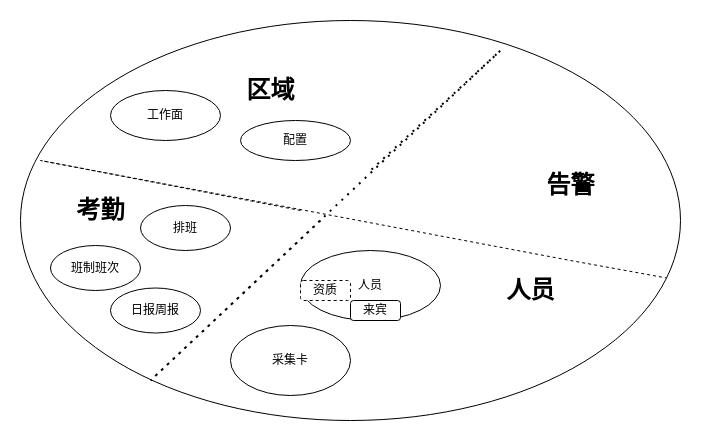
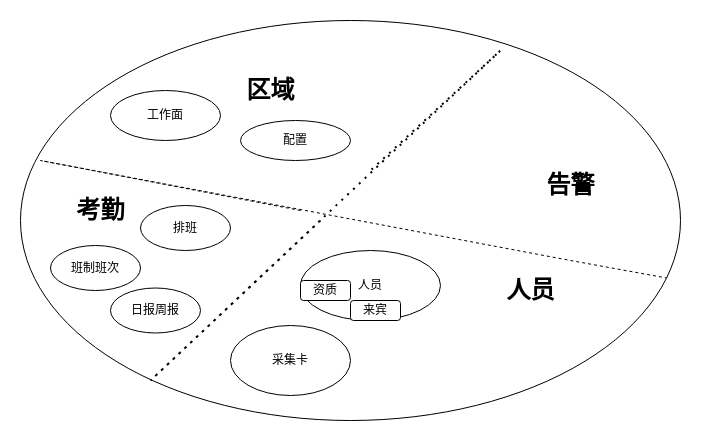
node "资质": style dashed -> solid
